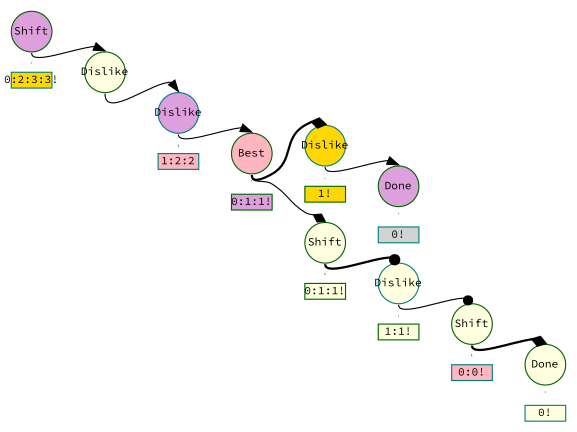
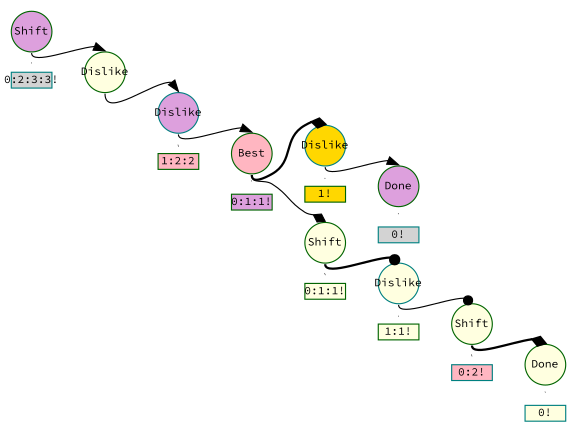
node "0:2:3:3!": fillcolor gold -> lightgrey
node "1:2:2": color teal -> darkgreen
node "0:0!": label "0:0!" -> "0:2!"
